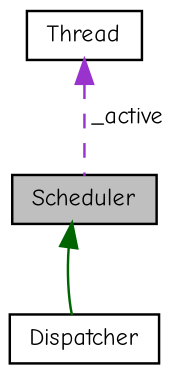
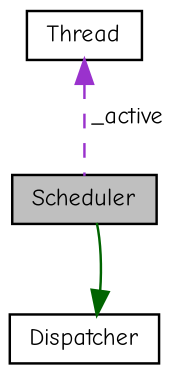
edge "Dispatcher" -> "Scheduler": reversed
